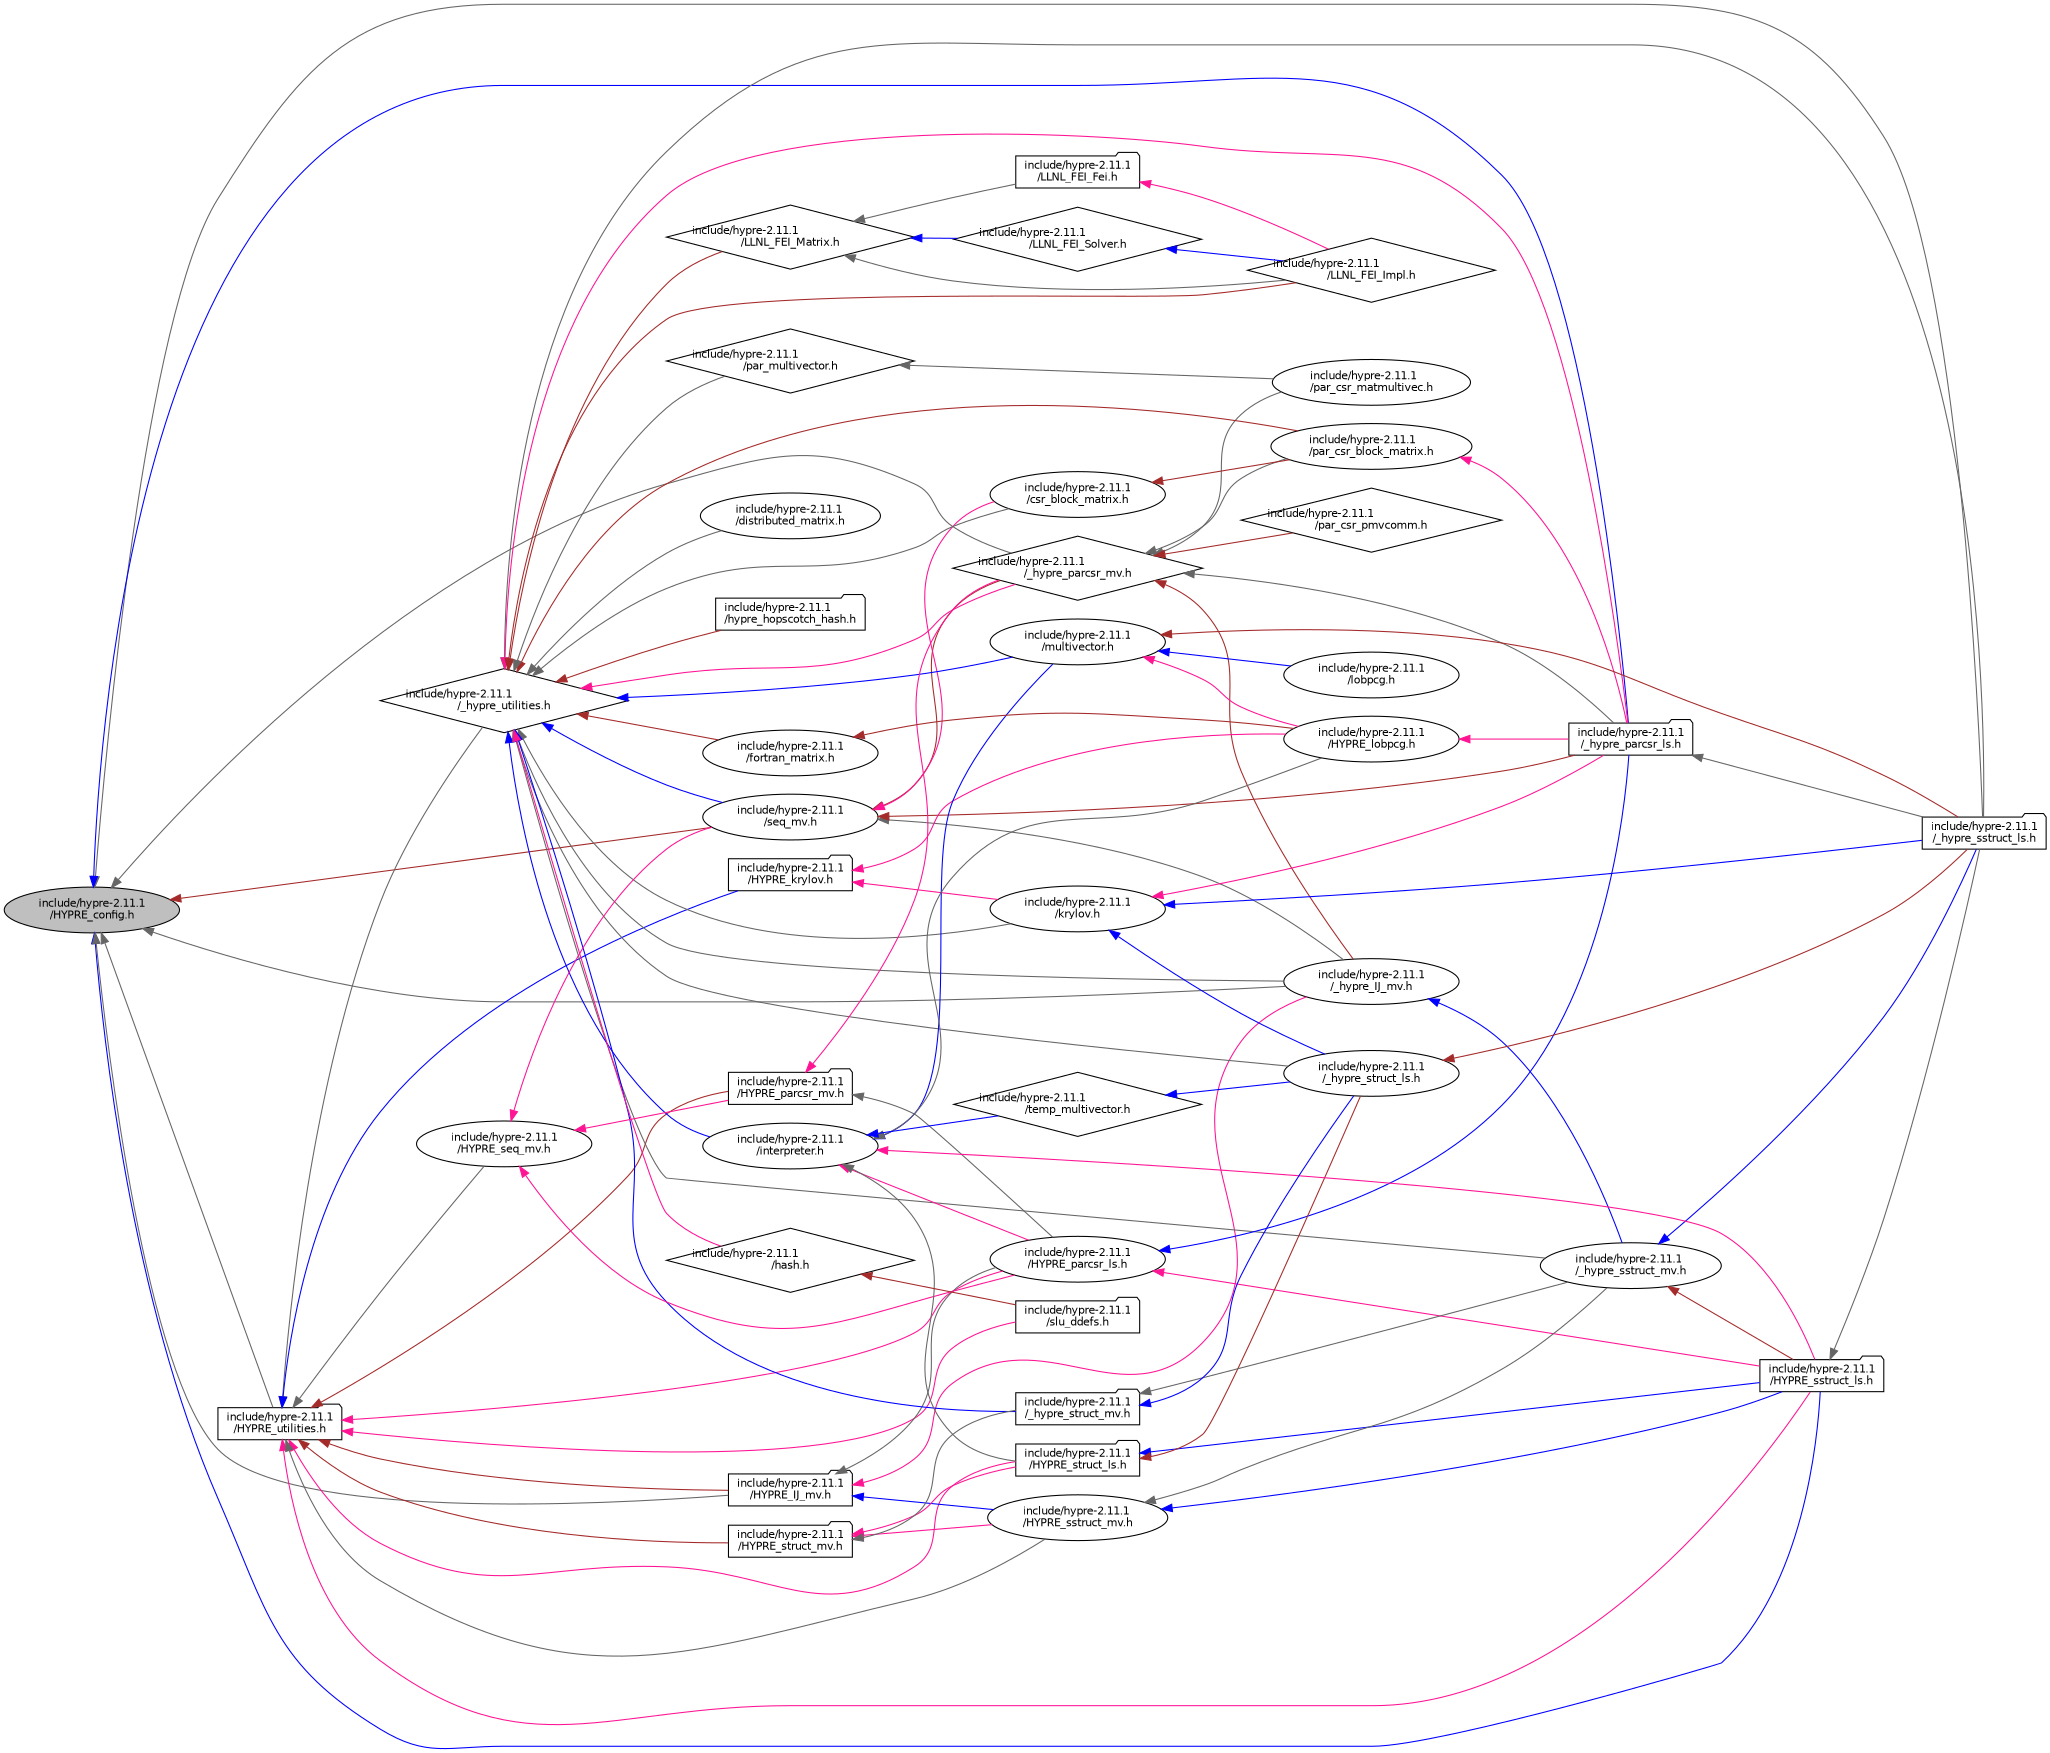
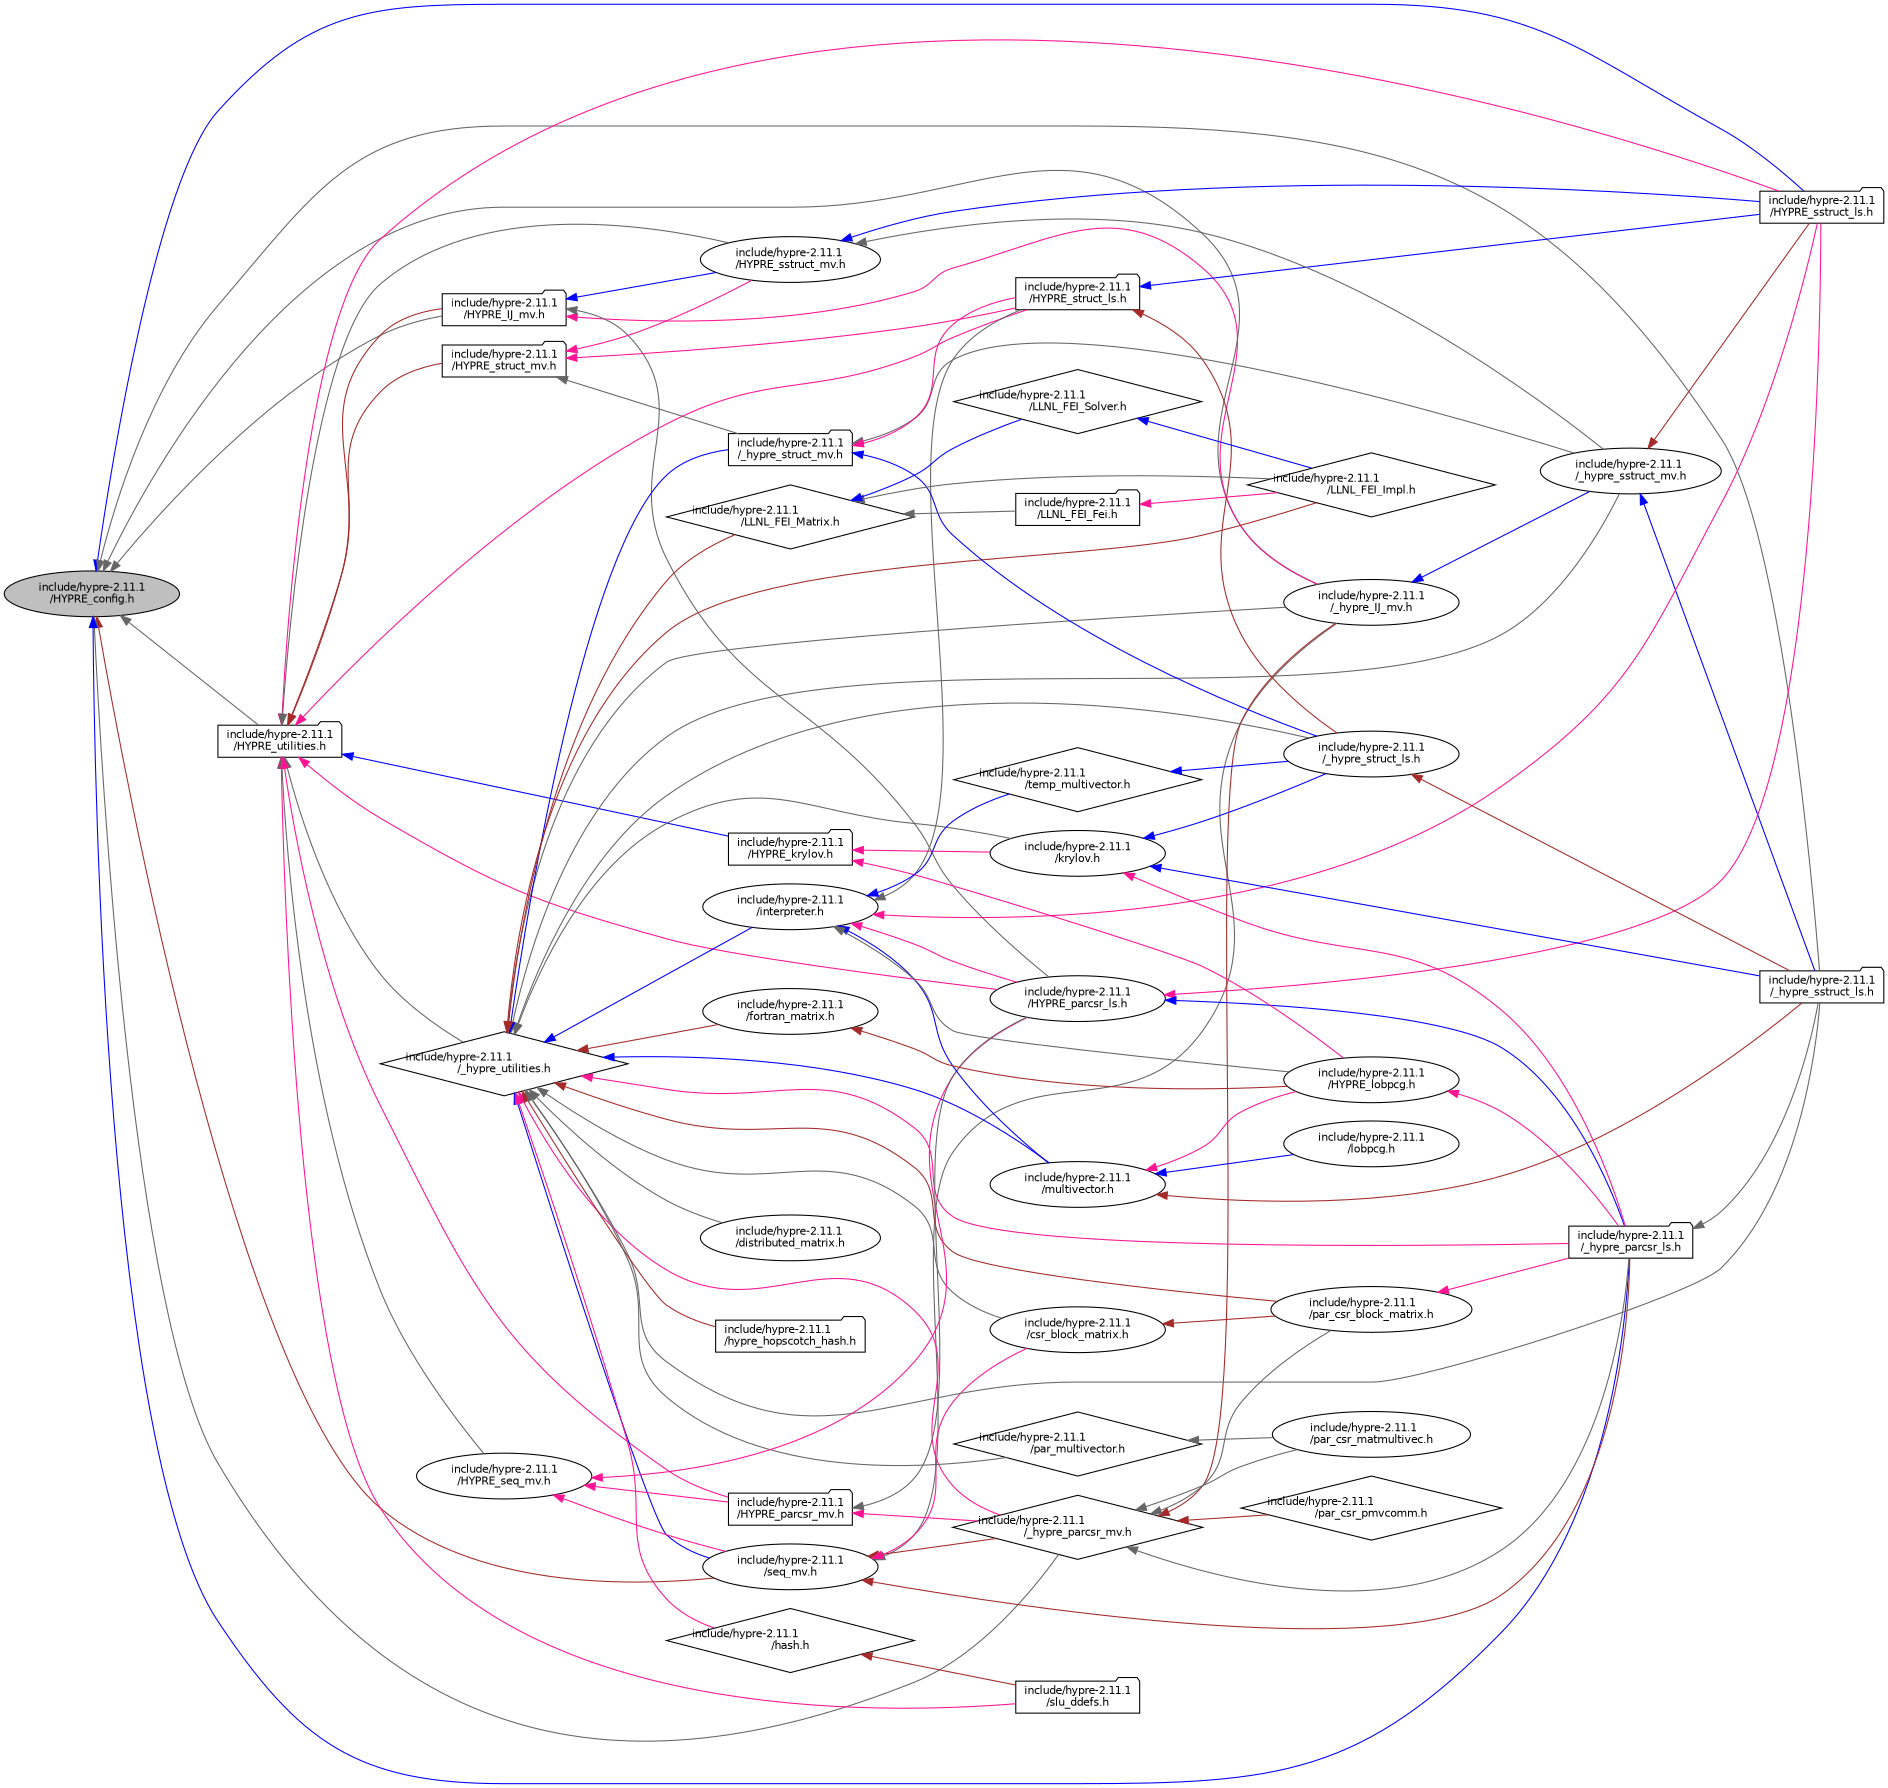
edge "include/hypre-2.11.1 /HYPRE_struct_ls.h" -> "include/hypre-2.11.1 /_hypre_struct_mv.h": added
edge "include/hypre-2.11.1 /_hypre_sstruct_ls.h" -> "include/hypre-2.11.1 /HYPRE_sstruct_ls.h": removed
edge "include/hypre-2.11.1 /HYPRE_parcsr_mv.h" -> "include/hypre-2.11.1 /HYPRE_utilities.h": color brown -> deeppink
